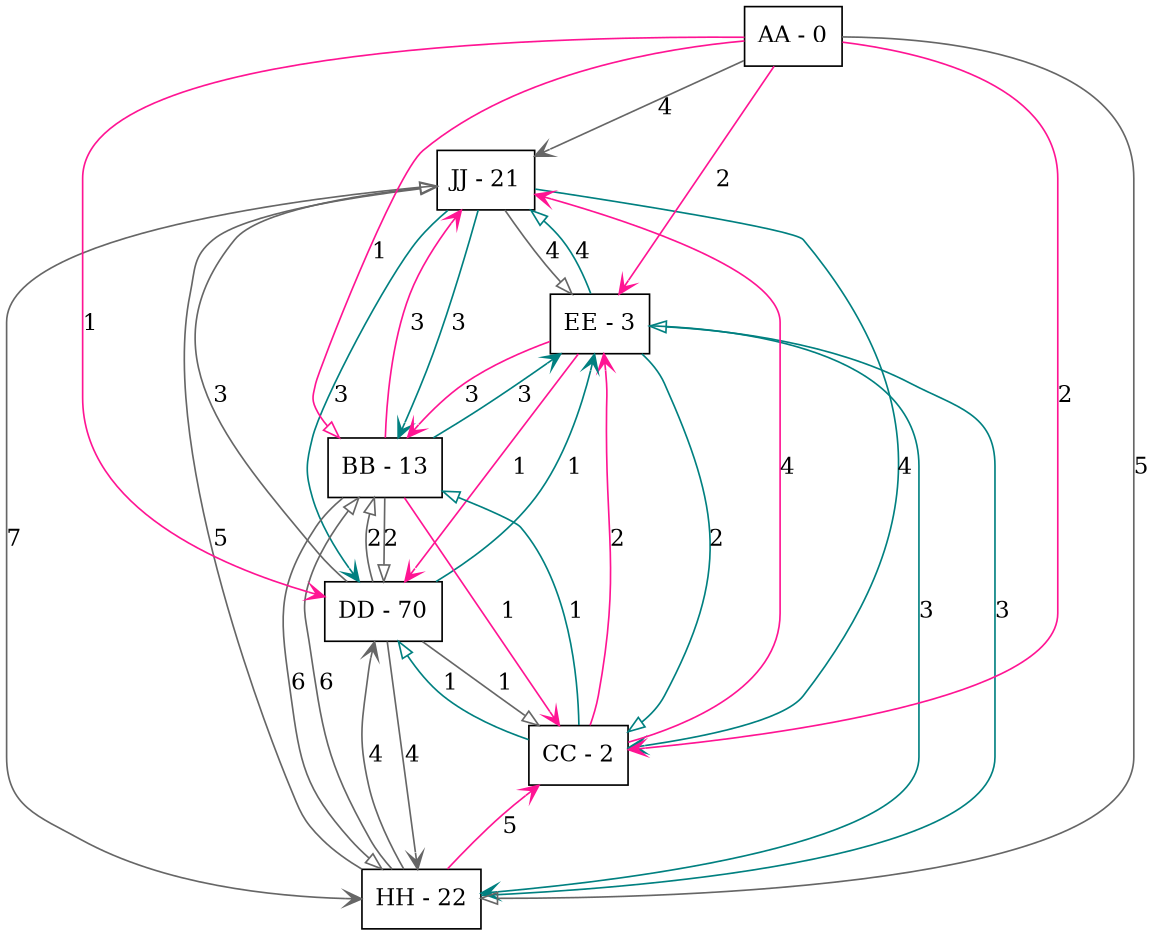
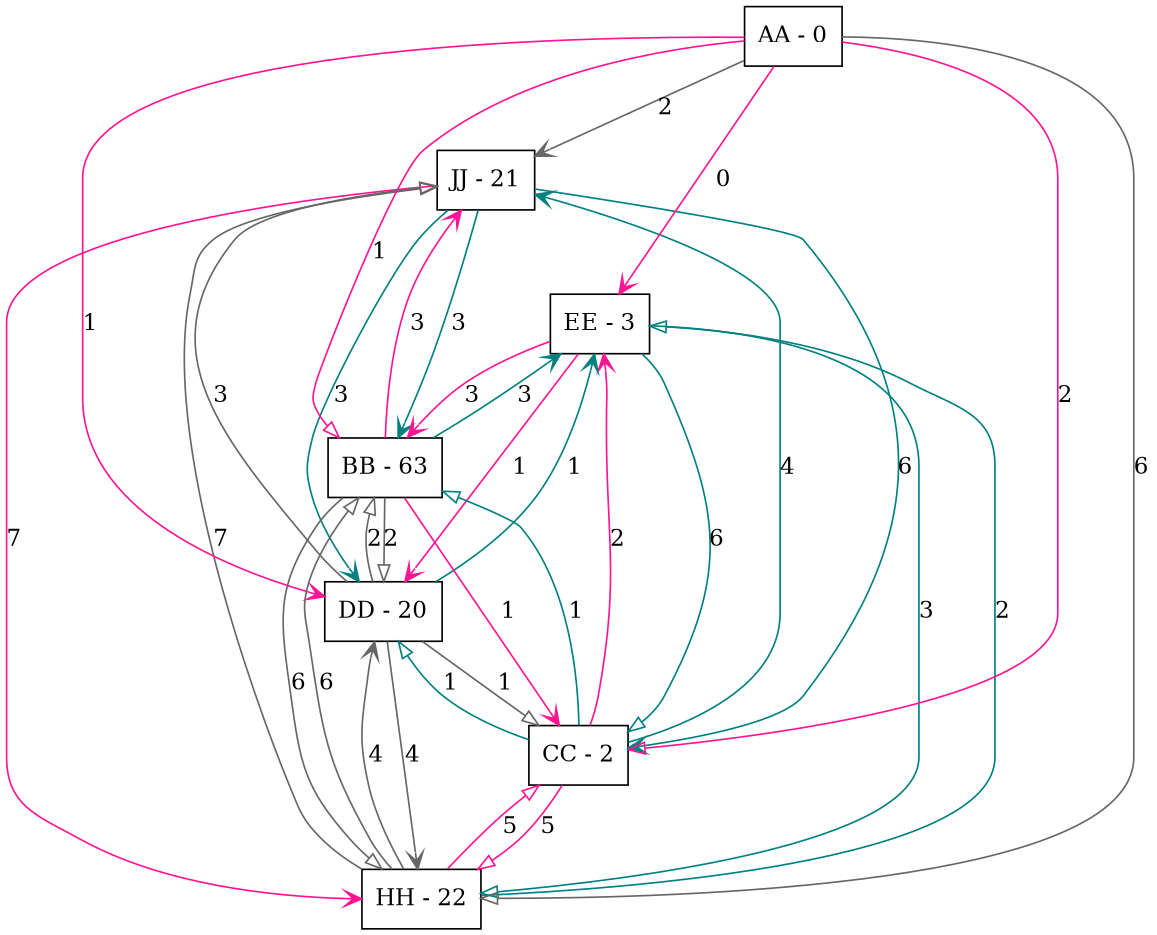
edge "AA - 0" -> "JJ - 21": label "4" -> "2"
edge "AA - 0" -> "EE - 3": label "2" -> "0"
edge "JJ - 21" -> "EE - 3": removed, label "4"
edge "EE - 3" -> "JJ - 21": removed, label "4"
edge "CC - 2" -> "JJ - 21": color deeppink -> teal
node "BB - 13": label "BB - 13" -> "BB - 63"
edge "JJ - 21" -> "CC - 2": label "4" -> "6"
edge "AA - 0" -> "HH - 22": label "5" -> "6"
edge "AA - 0" -> "CC - 2": arrowhead vee -> onormal
edge "JJ - 21" -> "HH - 22": color gray40 -> deeppink
edge "HH - 22" -> "JJ - 21": label "5" -> "7"
edge "EE - 3" -> "CC - 2": label "2" -> "6"
node "DD - 70": label "DD - 70" -> "DD - 20"
edge "HH - 22" -> "EE - 3": label "3" -> "2"
edge "EE - 3" -> "HH - 22": arrowhead vee -> onormal
edge "CC - 2" -> "HH - 22": added, label "5"
edge "HH - 22" -> "CC - 2": arrowhead vee -> onormal
